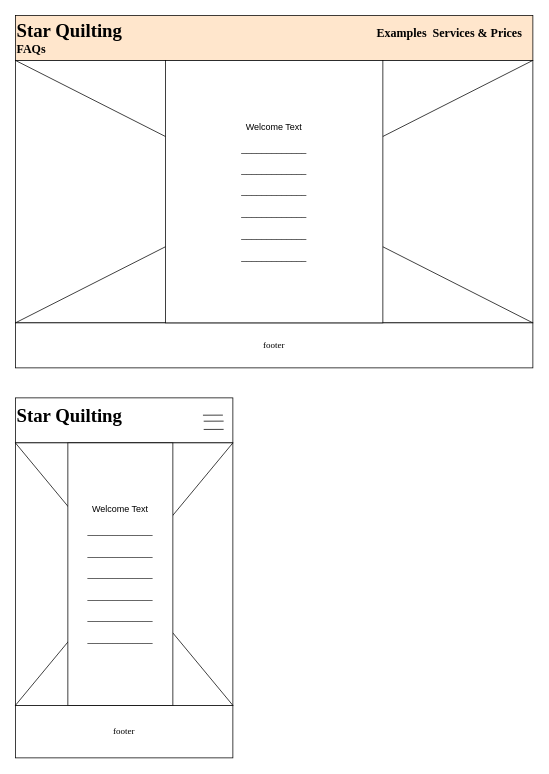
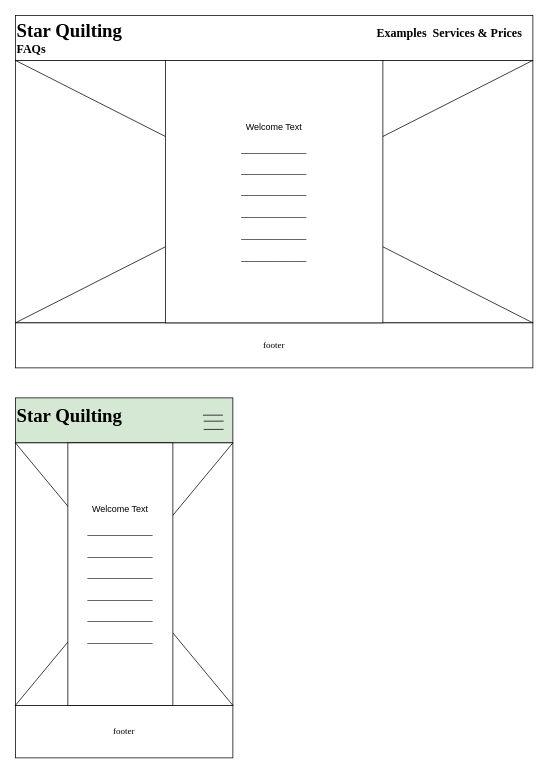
node "Star Quilting Examples Services & Prices FAQs": fillcolor #ffe6cc -> #ffffff
node "Star Quilting": fillcolor #ffffff -> #d5e8d4
